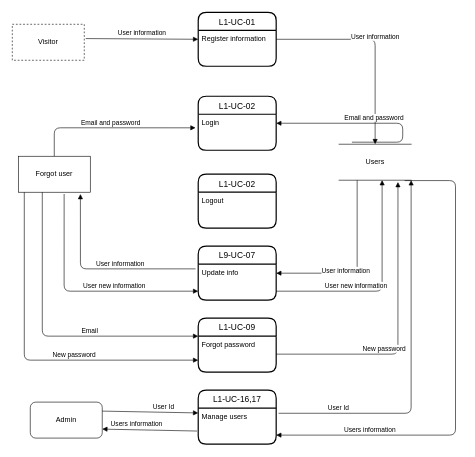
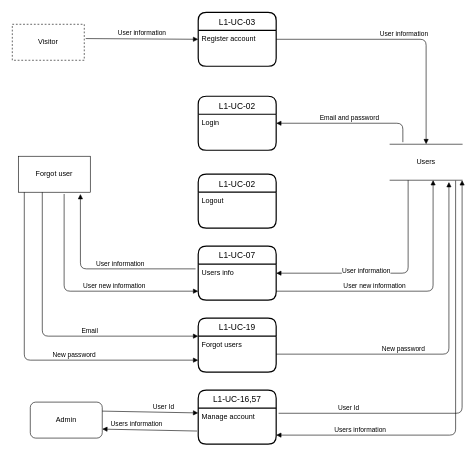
node "L1-UC-01": label "L1-UC-01" -> "L1-UC-03"
node "Register information": label "Register information" -> "Register account"
edge "Forgot user" -> "Login": removed, label "Email and password"
node "Users": moved (375, 162) -> (426, 162)
node "L9-UC-07": label "L9-UC-07" -> "L1-UC-07"
node "Update info": label "Update info" -> "Users info"
node "L1-UC-09": label "L1-UC-09" -> "L1-UC-19"
node "Forgot password": label "Forgot password" -> "Forgot users"
node "L1-UC-16,17": label "L1-UC-16,17" -> "L1-UC-16,57"
node "Manage users": label "Manage users" -> "Manage account"
